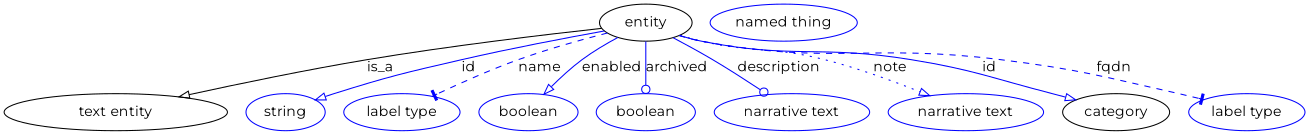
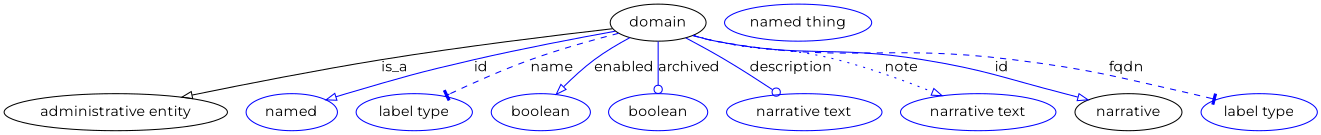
node "entity": label "entity" -> "domain"
node "text entity": label "text entity" -> "administrative entity"
node "string": label "string" -> "named"
node "category": label "category" -> "narrative"
